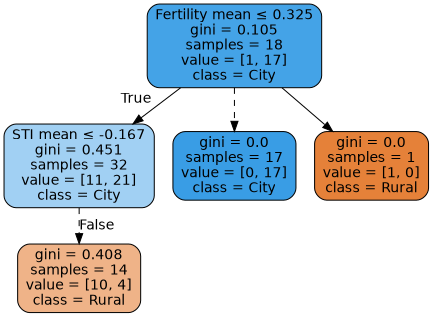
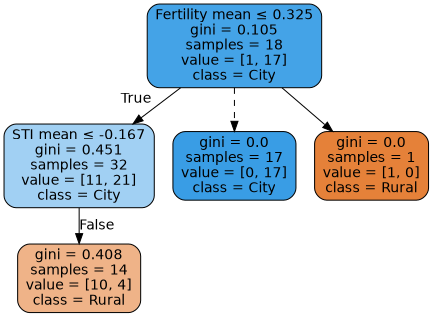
edge "STI mean ≤ -0.167" -> "gini = 0.408": style dashed -> solid
